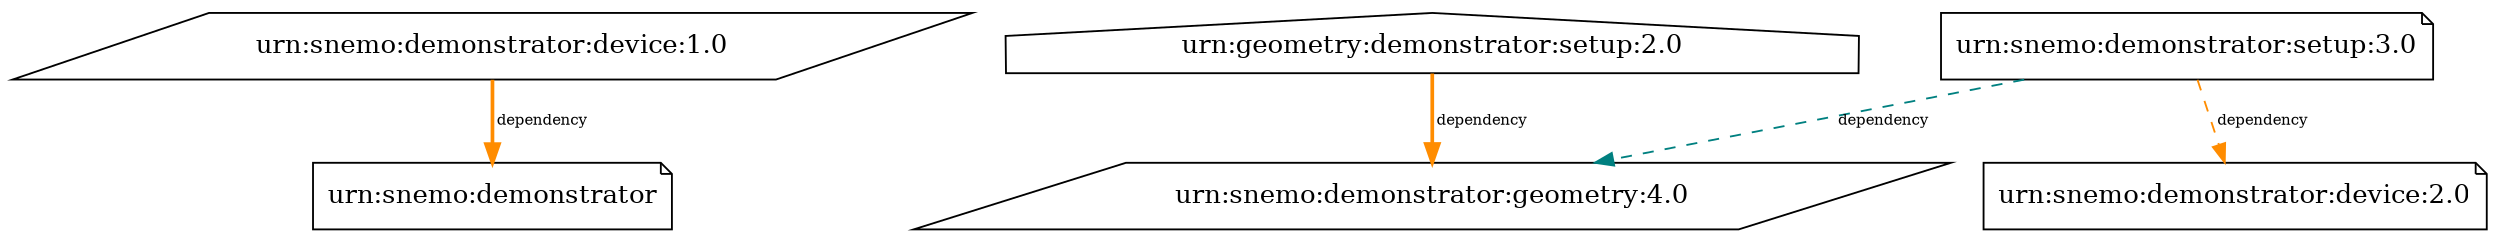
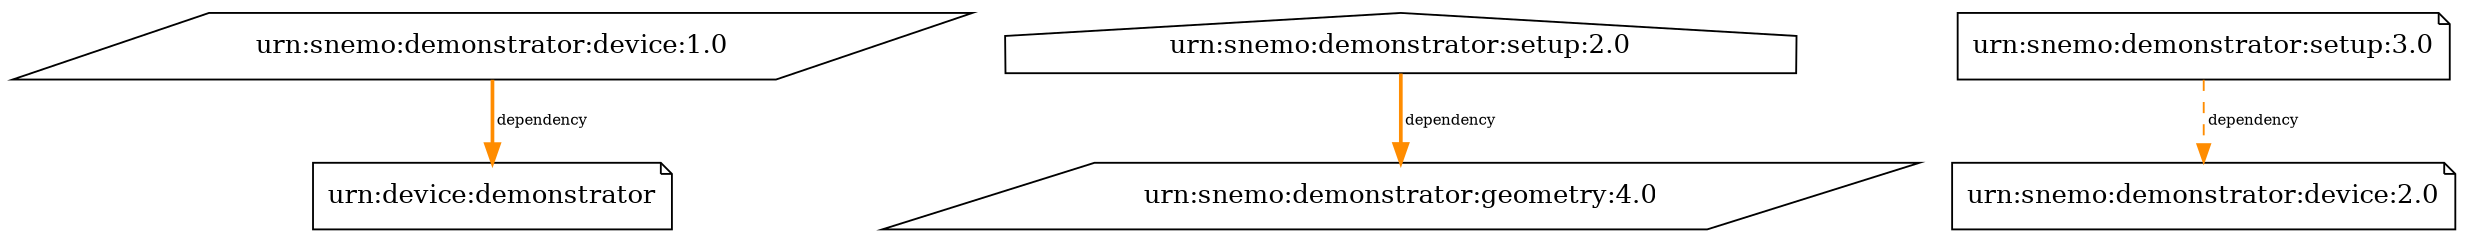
node "urn:geometry:demonstrator:setup:2.0": label "urn:geometry:demonstrator:setup:2.0" -> "urn:snemo:demonstrator:setup:2.0"
edge "urn:snemo:demonstrator:setup:3.0" -> "urn:snemo:demonstrator:geometry:4.0": removed, label "dependency"
node "urn:snemo:demonstrator": label "urn:snemo:demonstrator" -> "urn:device:demonstrator"
